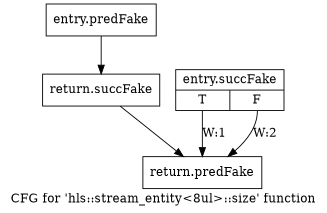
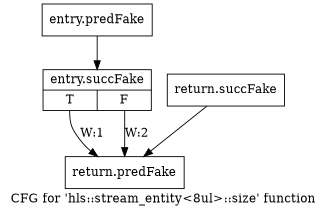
edge "entry.predFake" -> "return.succFake": now "entry.predFake" -> "entry.succFake"
